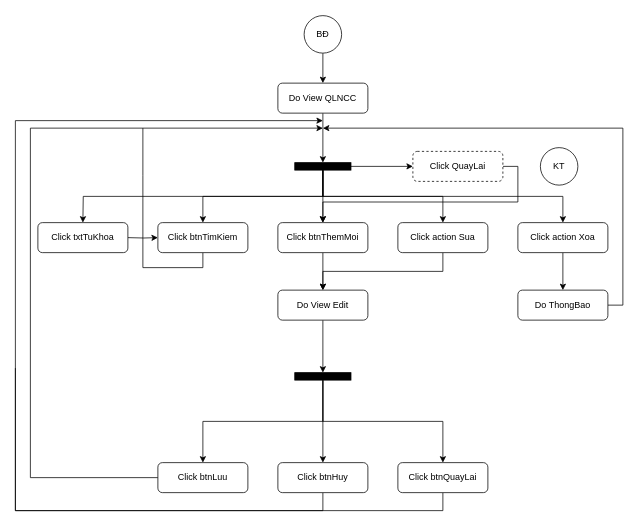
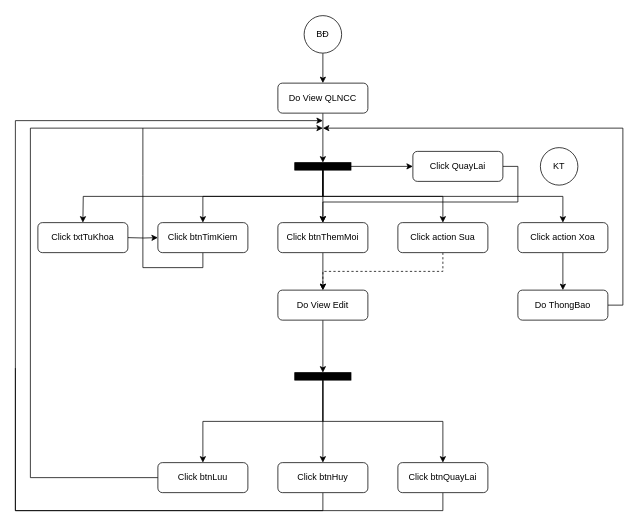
node "Click QuayLai": style dashed -> solid
edge "Click action Sua" -> "Do View Edit": style solid -> dashed
